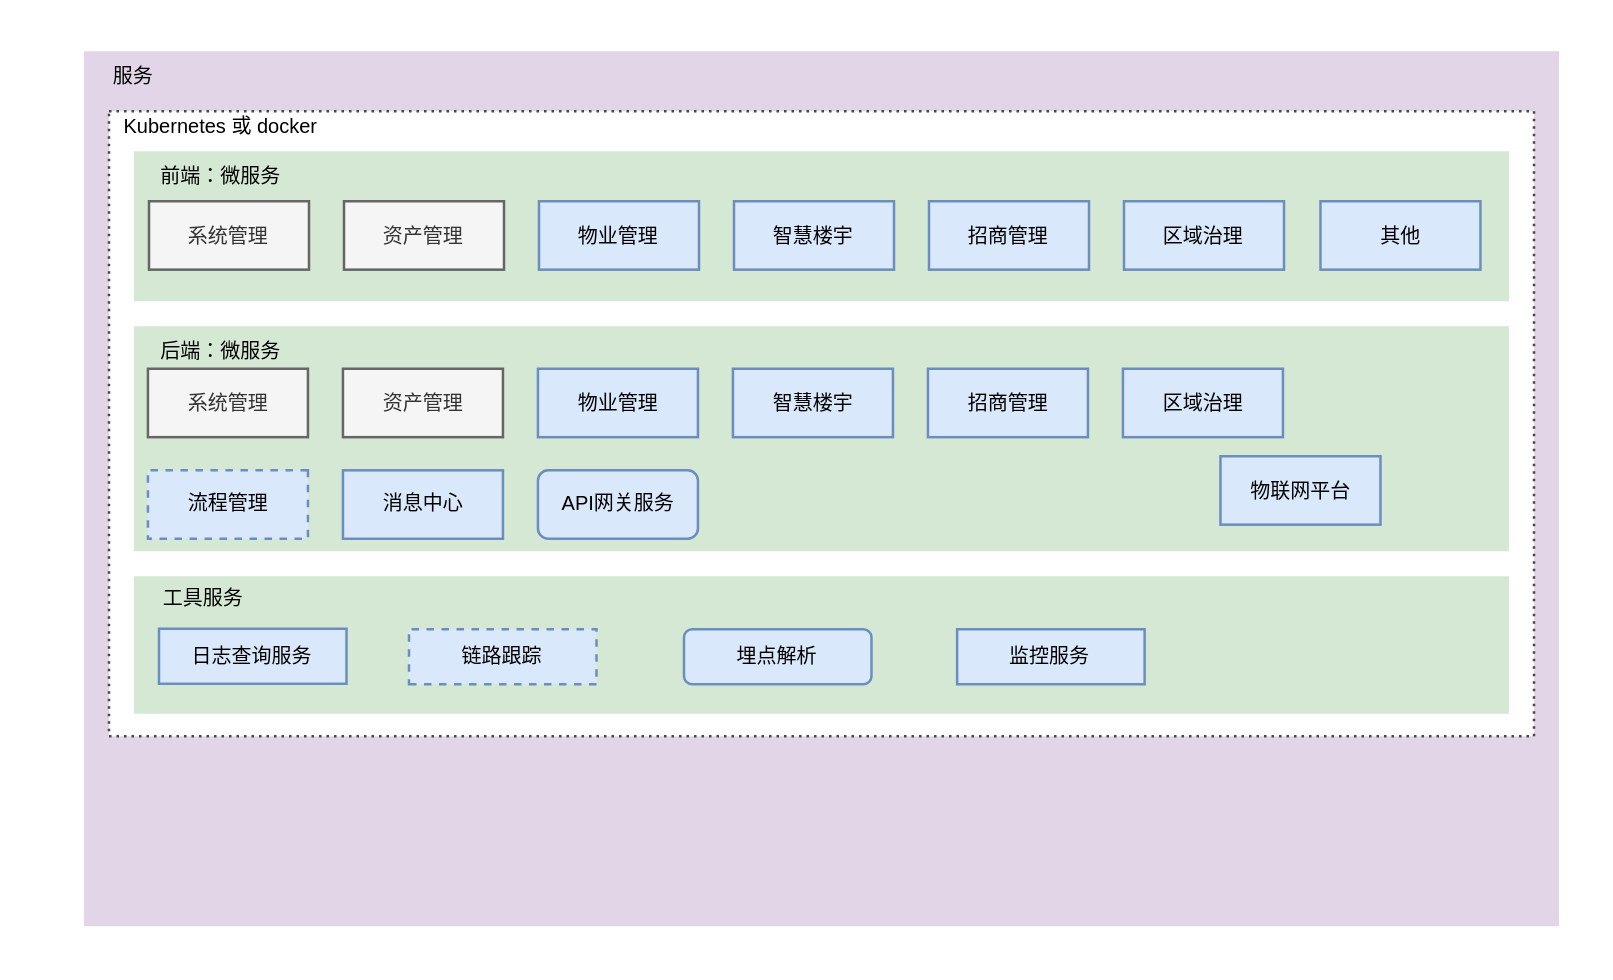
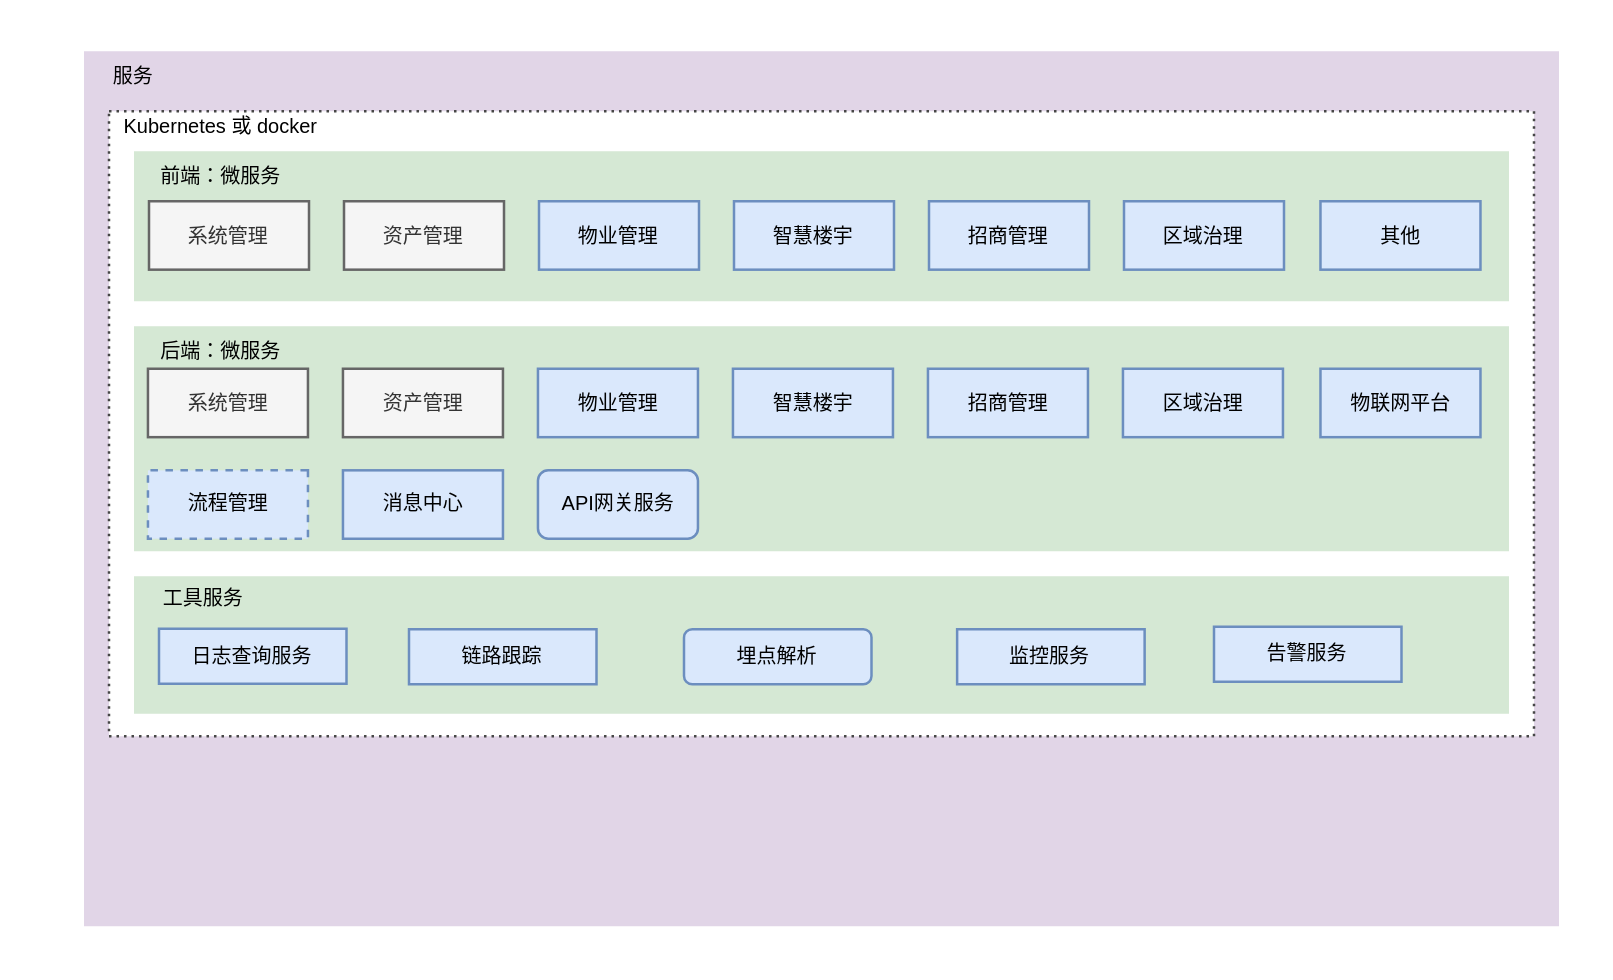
node "物联网平台": moved (1300, 490) -> (1400, 403)
node "告警服务": added
node "链路跟踪": style dashed -> solid
